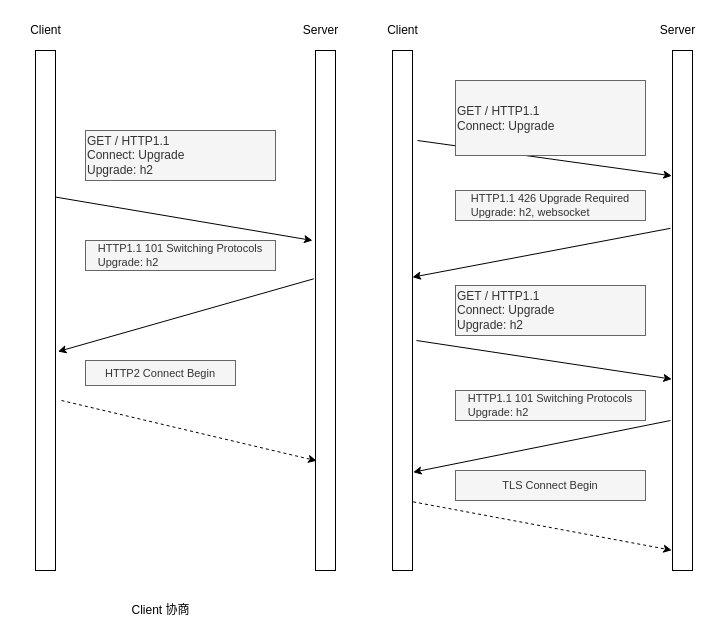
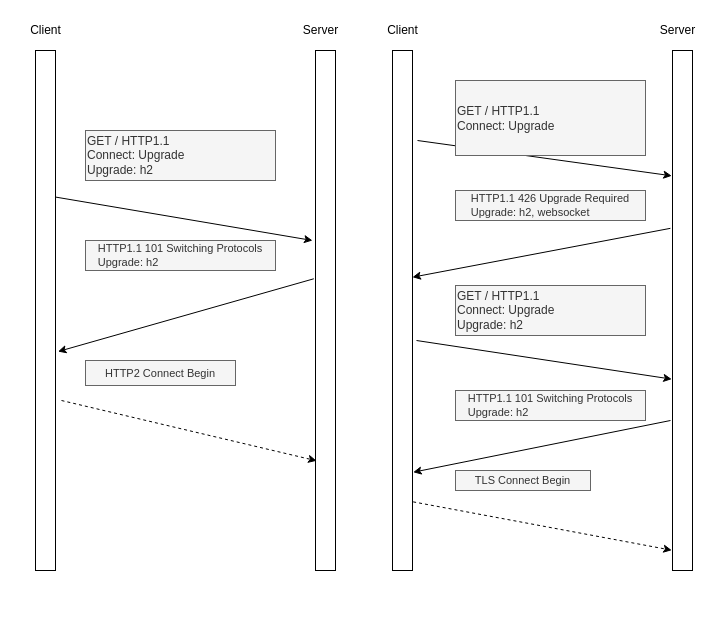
node "TLS Connect Begin": size 190x30 -> 135x20
node "Client 协商": removed
